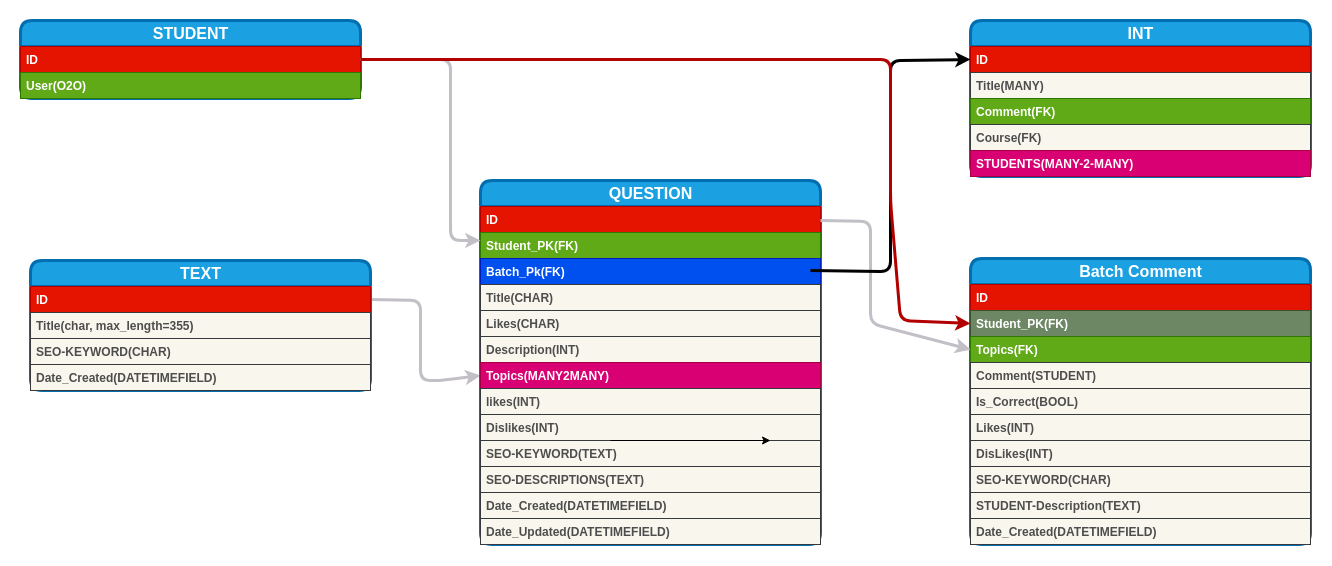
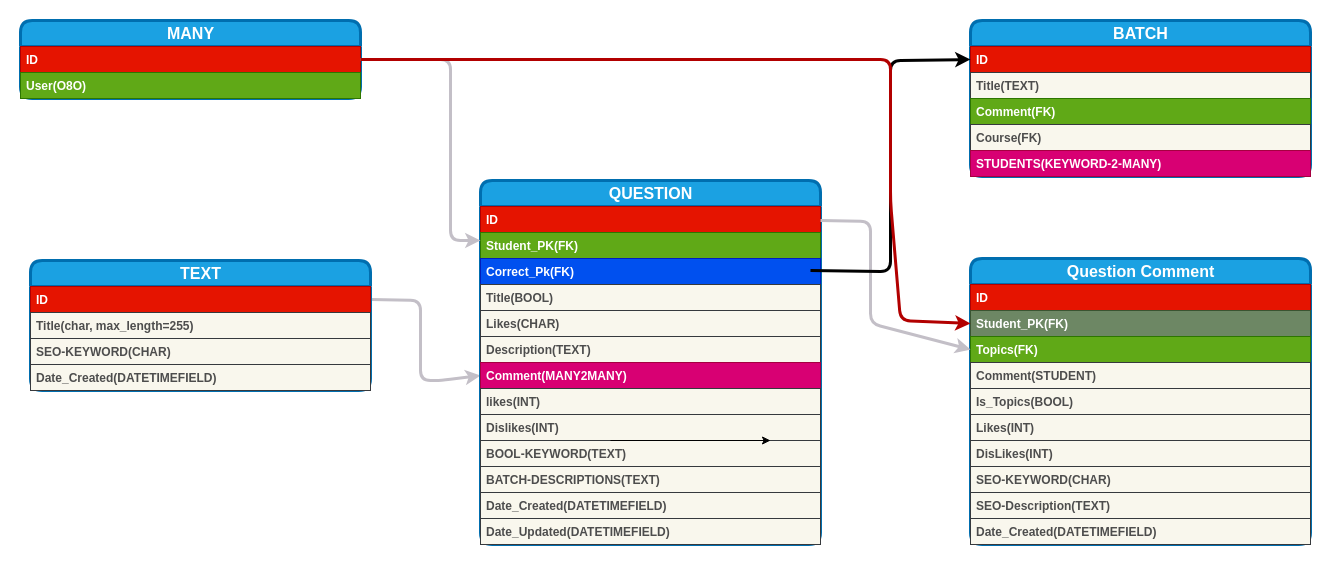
node "STUDENT": label "STUDENT" -> "MANY"
node "INT": label "INT" -> "BATCH"
node "User(O2O)": label "User(O2O)" -> "User(O8O)"
node "Title(MANY)": label "Title(MANY)" -> "Title(TEXT)"
node "STUDENTS(MANY-2-MANY)": label "STUDENTS(MANY-2-MANY)" -> "STUDENTS(KEYWORD-2-MANY)"
node "Batch Comment": label "Batch Comment" -> "Question Comment"
node "Batch_Pk(FK)": label "Batch_Pk(FK)" -> "Correct_Pk(FK)"
node "Title(CHAR)": label "Title(CHAR)" -> "Title(BOOL)"
node "Title(char, max_length=355)": label "Title(char, max_length=355)" -> "Title(char, max_length=255)"
node "Description(INT)": label "Description(INT)" -> "Description(TEXT)"
node "Topics(MANY2MANY)": label "Topics(MANY2MANY)" -> "Comment(MANY2MANY)"
node "Is_Correct(BOOL)": label "Is_Correct(BOOL)" -> "Is_Topics(BOOL)"
node "SEO-KEYWORD(TEXT)": label "SEO-KEYWORD(TEXT)" -> "BOOL-KEYWORD(TEXT)"
node "SEO-DESCRIPTIONS(TEXT)": label "SEO-DESCRIPTIONS(TEXT)" -> "BATCH-DESCRIPTIONS(TEXT)"
node "STUDENT-Description(TEXT)": label "STUDENT-Description(TEXT)" -> "SEO-Description(TEXT)"
